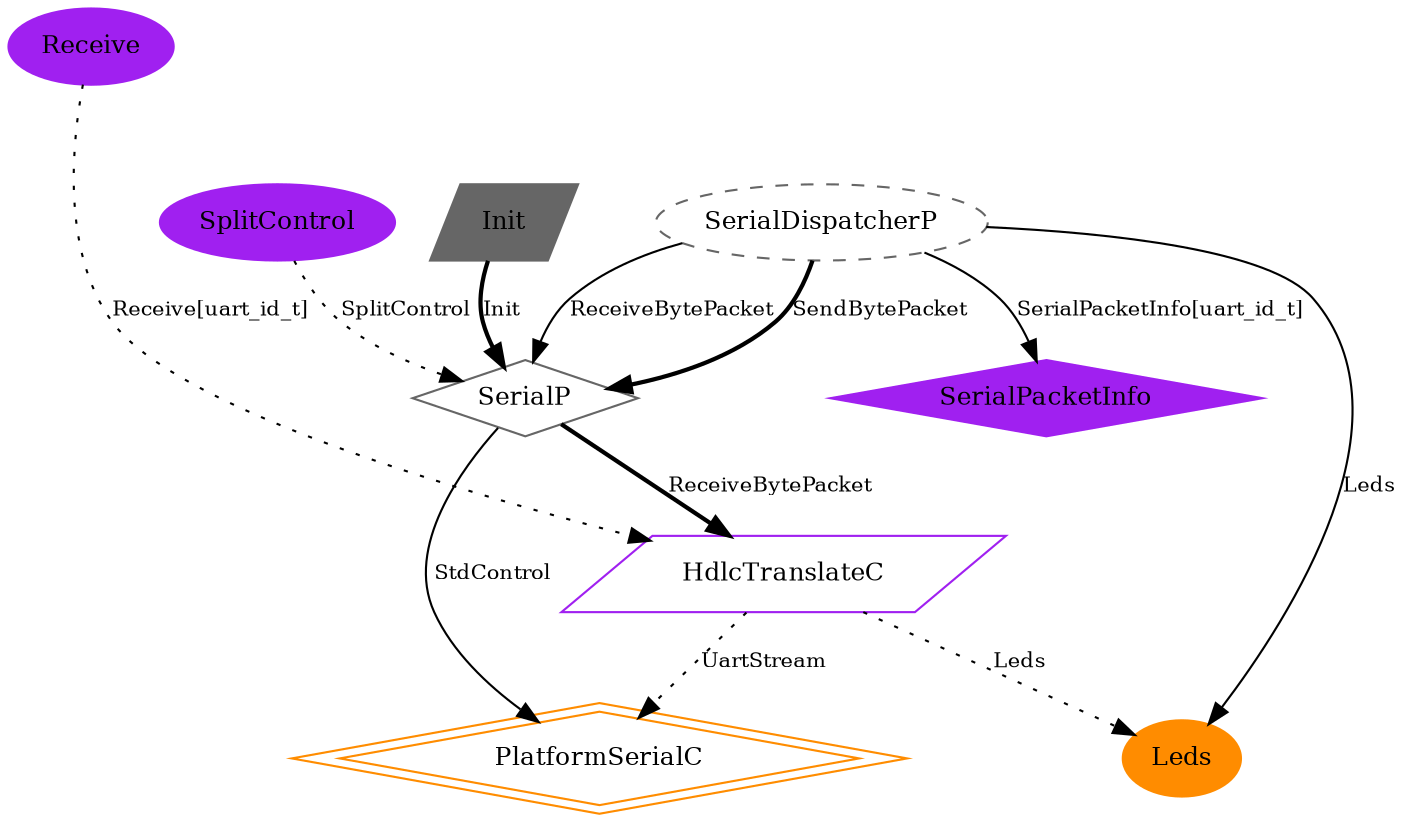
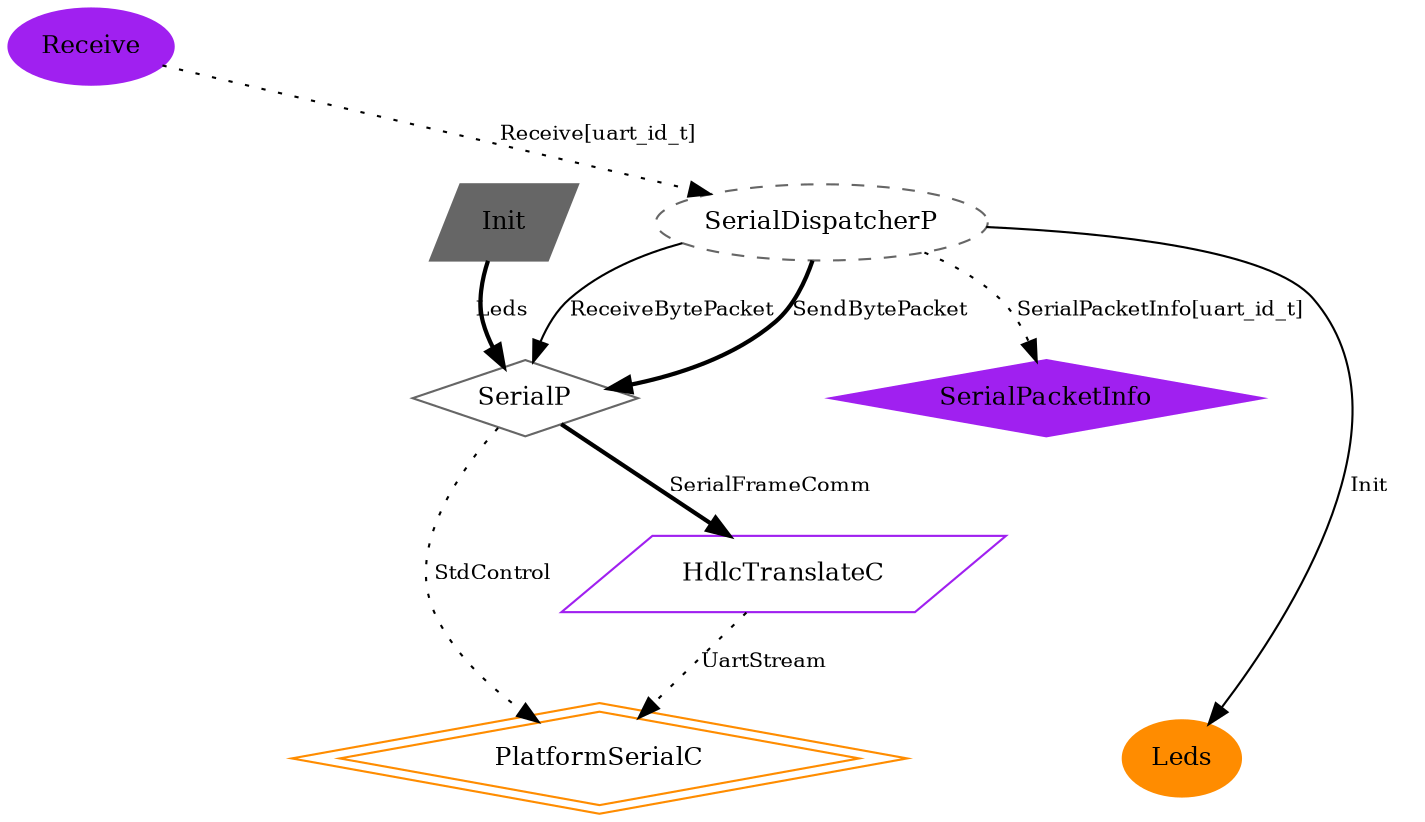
node "SplitControl": removed
edge "SerialDispatcherP" -> "SerialPacketInfo": style solid -> dotted
edge "Init" -> "SerialP": label "Init" -> "Leds"
edge "Receive" -> "HdlcTranslateC": now "Receive" -> "SerialDispatcherP"
edge "SerialP" -> "HdlcTranslateC": label "ReceiveBytePacket" -> "SerialFrameComm"
edge "SerialDispatcherP" -> "Leds": label "Leds" -> "Init"
edge "SerialP" -> "PlatformSerialC": style solid -> dotted
edge "HdlcTranslateC" -> "Leds": removed, label "Leds"
